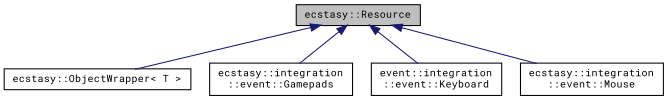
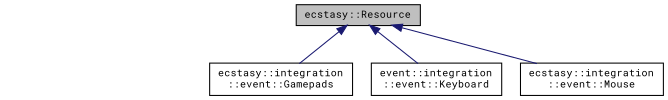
node "ecstasy::ObjectWrapper< T >": removed
